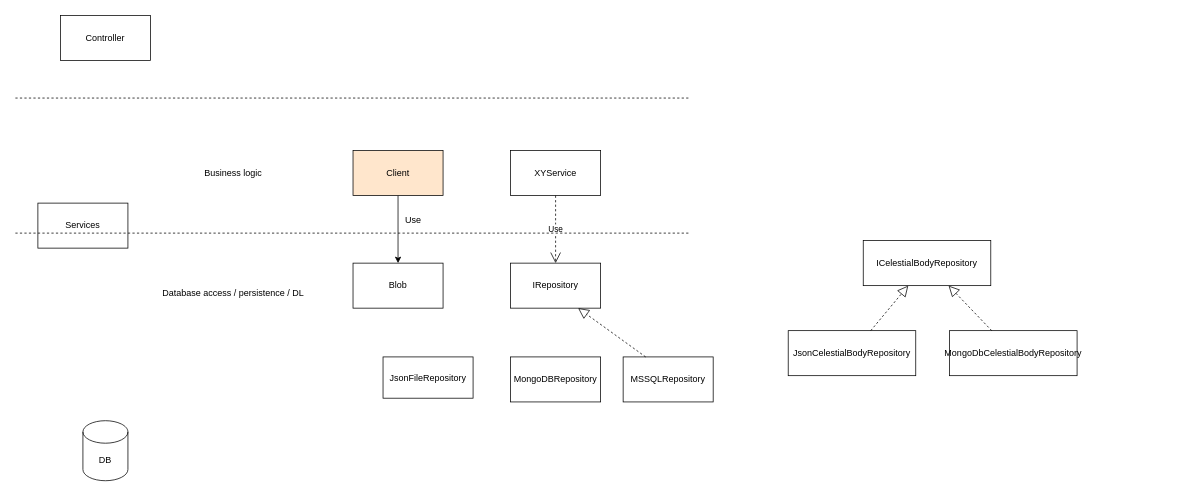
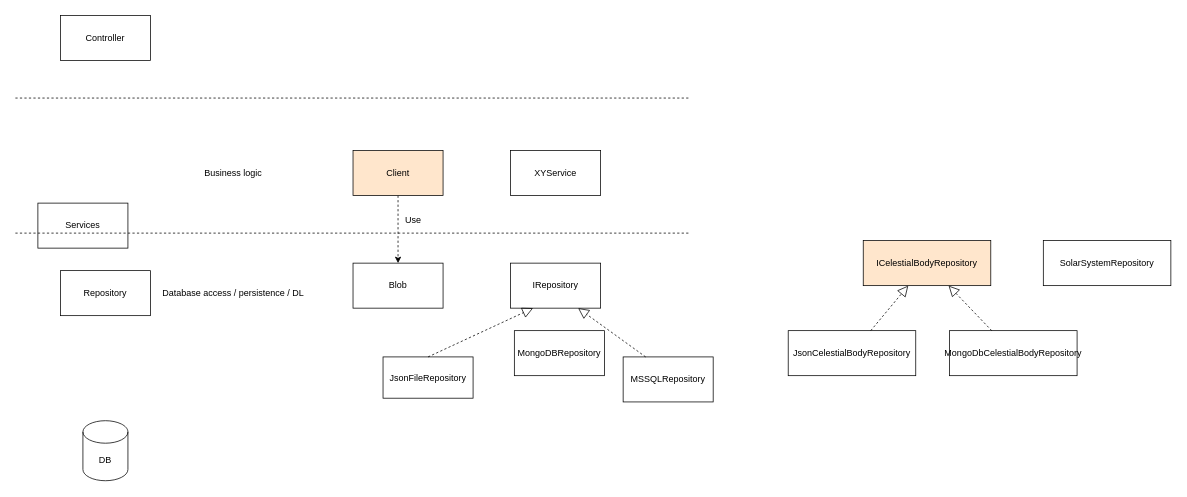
edge "Client" -> "Blob": style solid -> dashed
edge "XYService" -> "IRepository": removed, label "Use"
node "ICelestialBodyRepository": fillcolor #ffffff -> #ffe6cc
node "SolarSystemRepository": added
node "Repository": added
edge "JsonFileRepository" -> "IRepository": added
node "MongoDBRepository": moved (555, 379) -> (559, 353)
